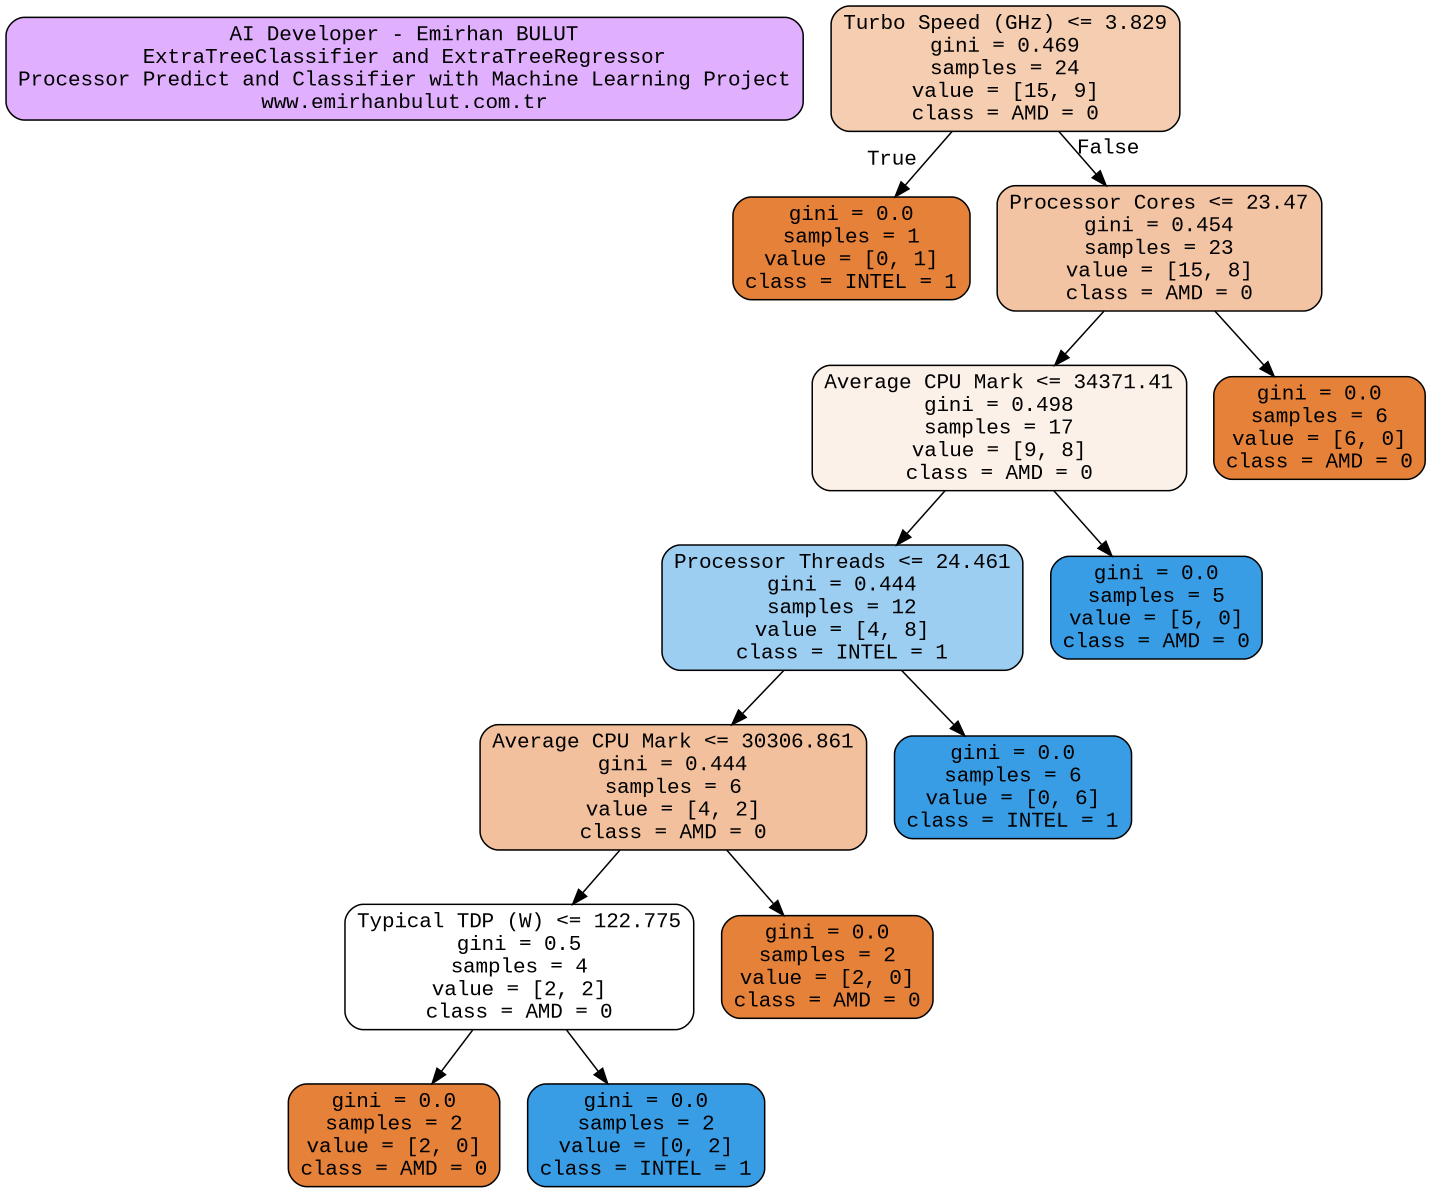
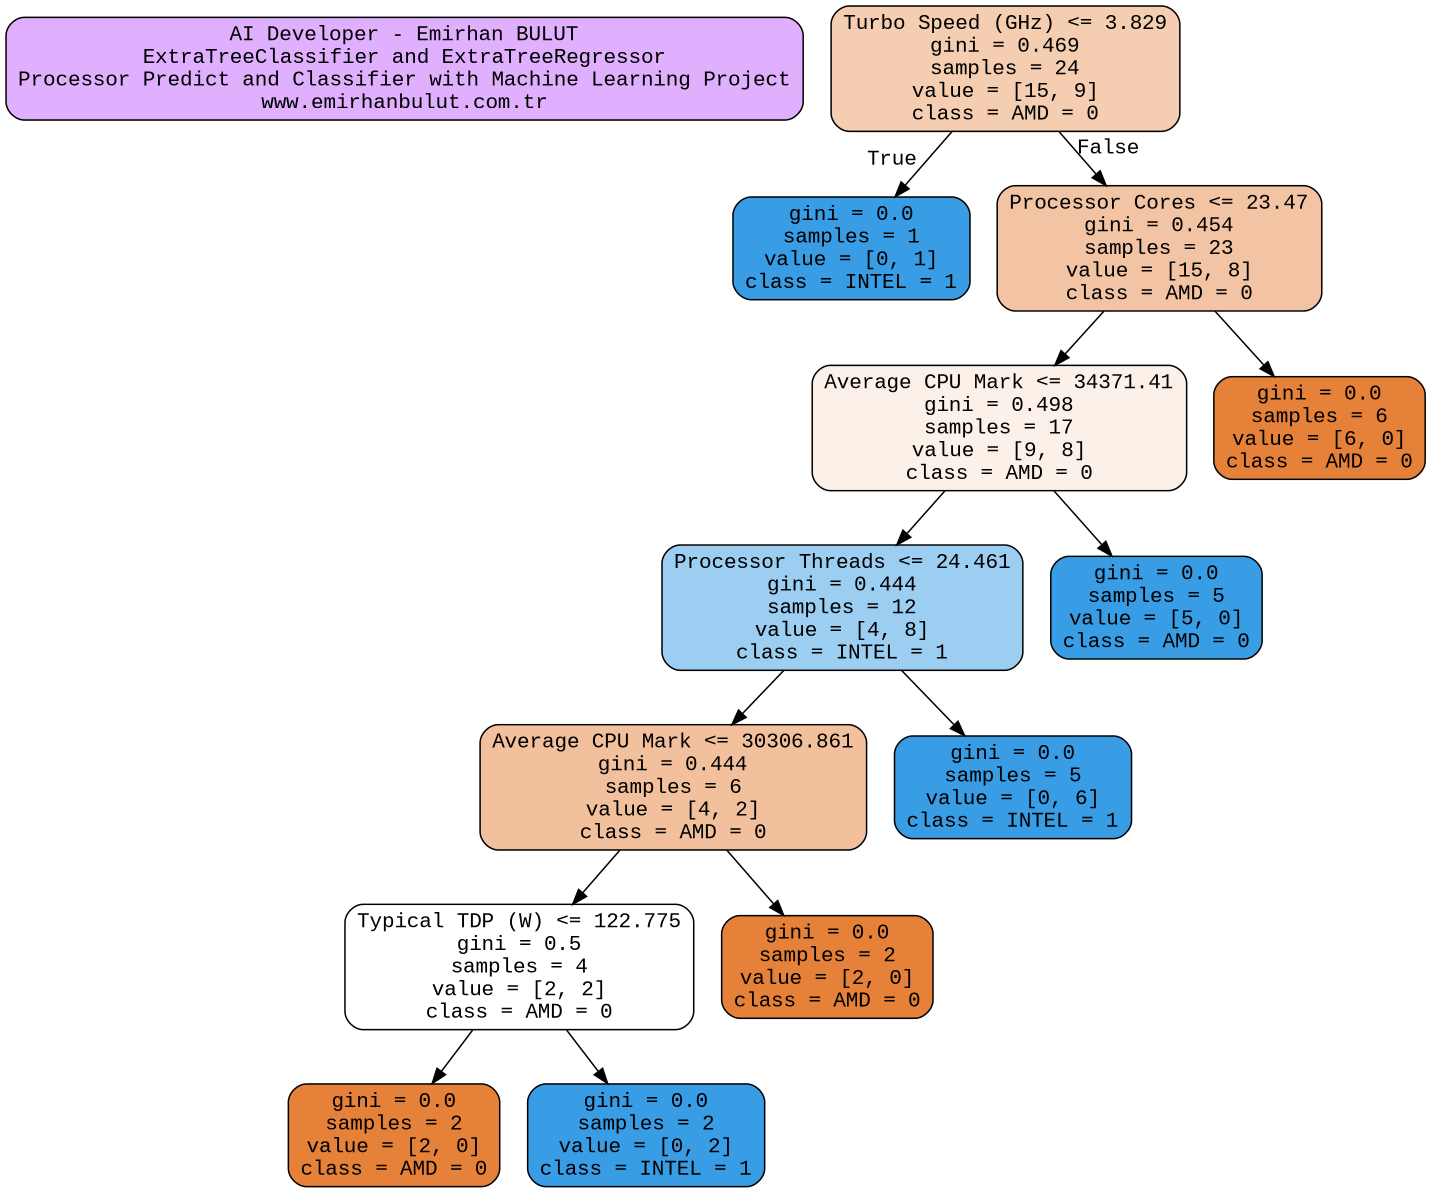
node "gini = 0.0 samples = 1 value = [0, 1] class = INTEL = 1": fillcolor #e58139 -> #399de5
node "gini = 0.0 samples = 6 value = [0, 6] class = INTEL = 1": label "gini = 0.0 samples = 6 value = [0, 6] class = INTEL = 1" -> "gini = 0.0 samples = 5 value = [0, 6] class = INTEL = 1"
